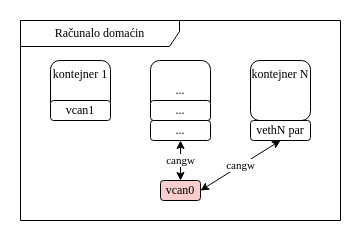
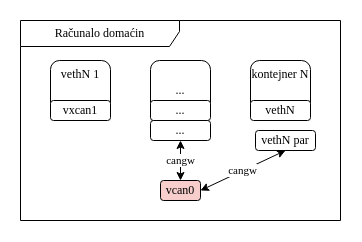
node "kontejner 1": label "kontejner 1" -> "vethN 1"
node "vcan1": label "vcan1" -> "vxcan1"
node "vethN": added
node "vethN par": moved (281, 131) -> (286, 141)
